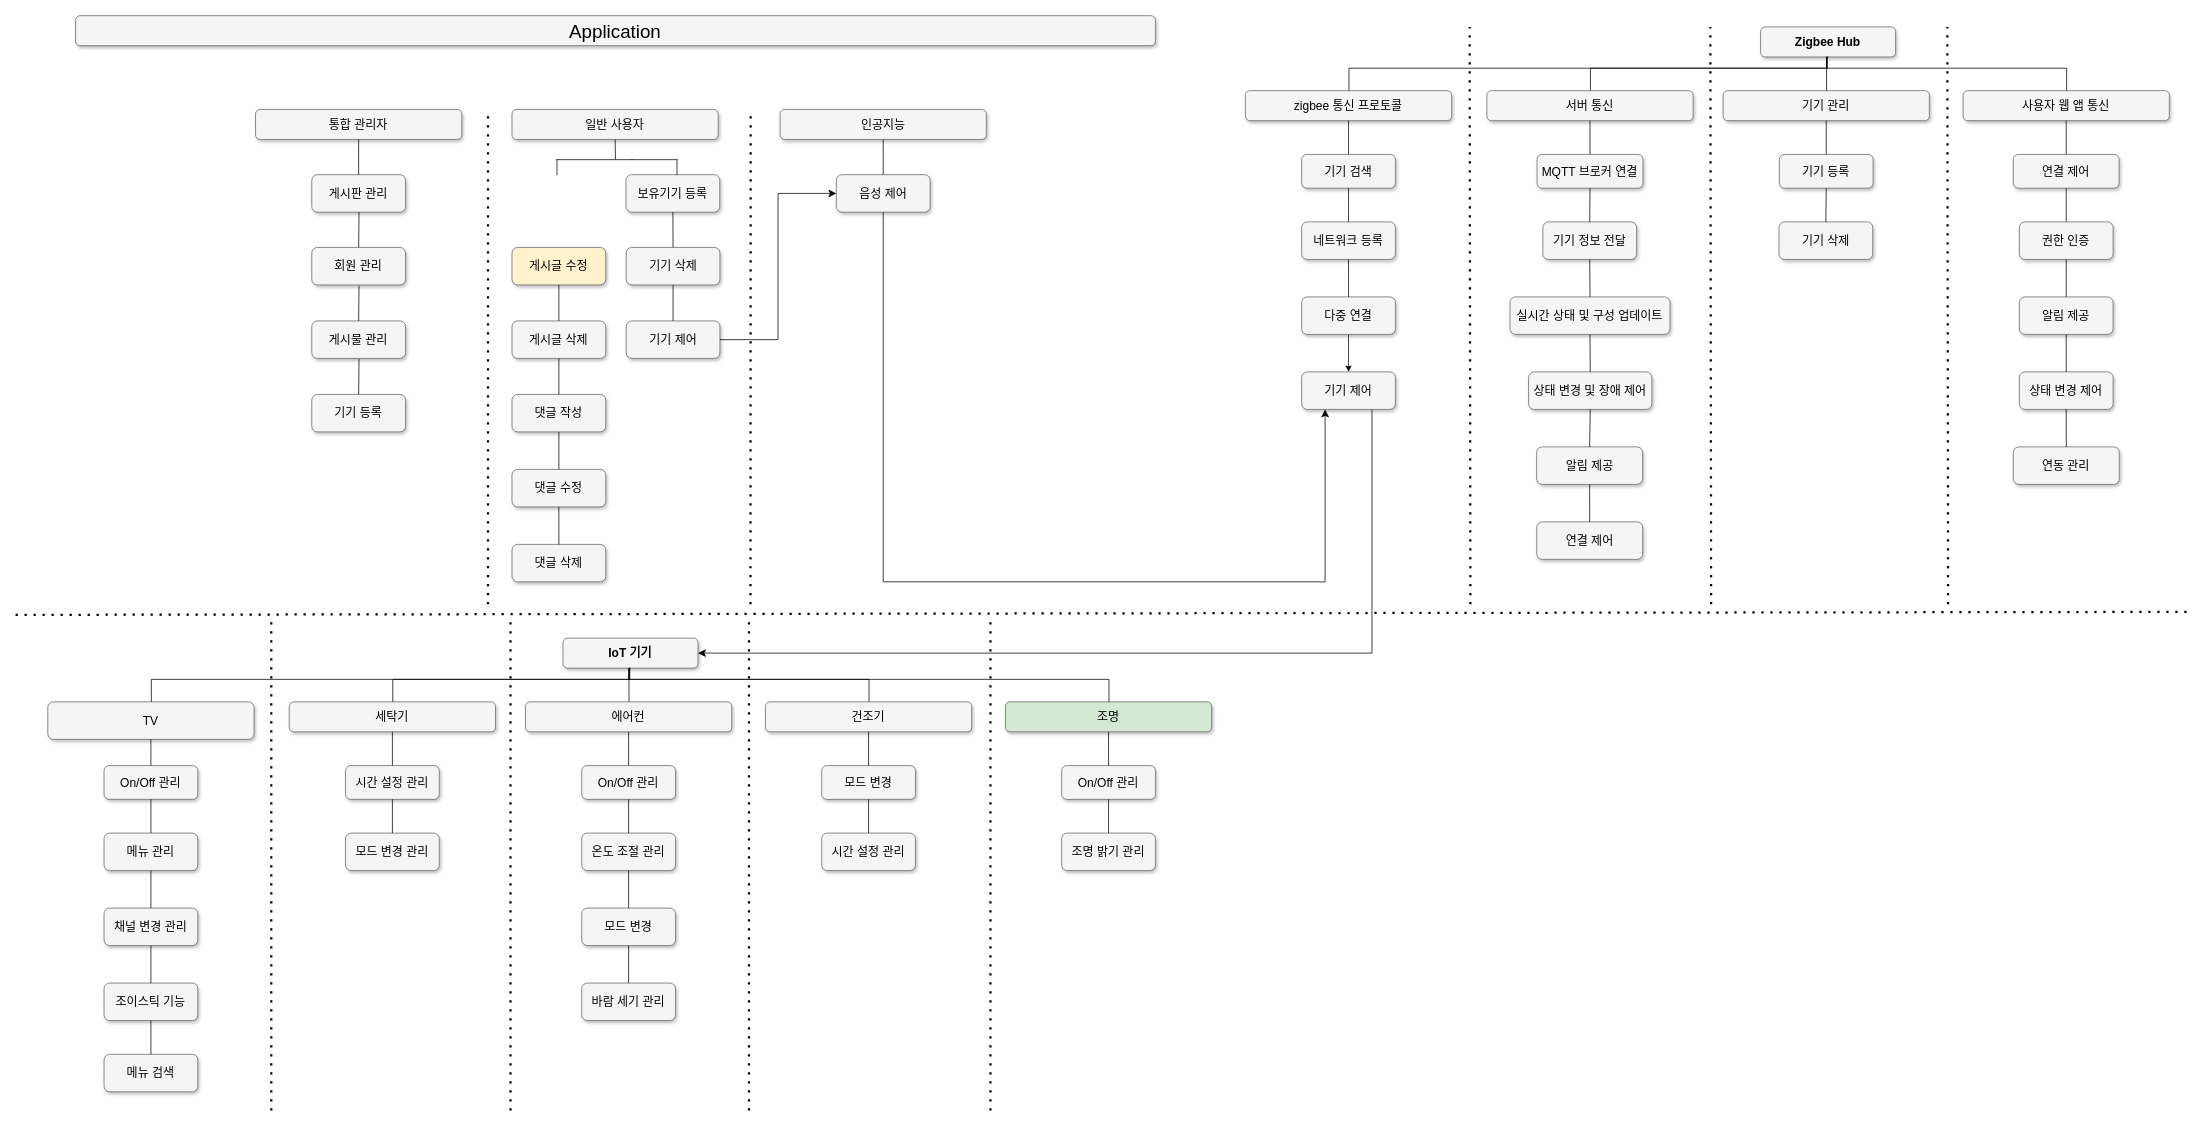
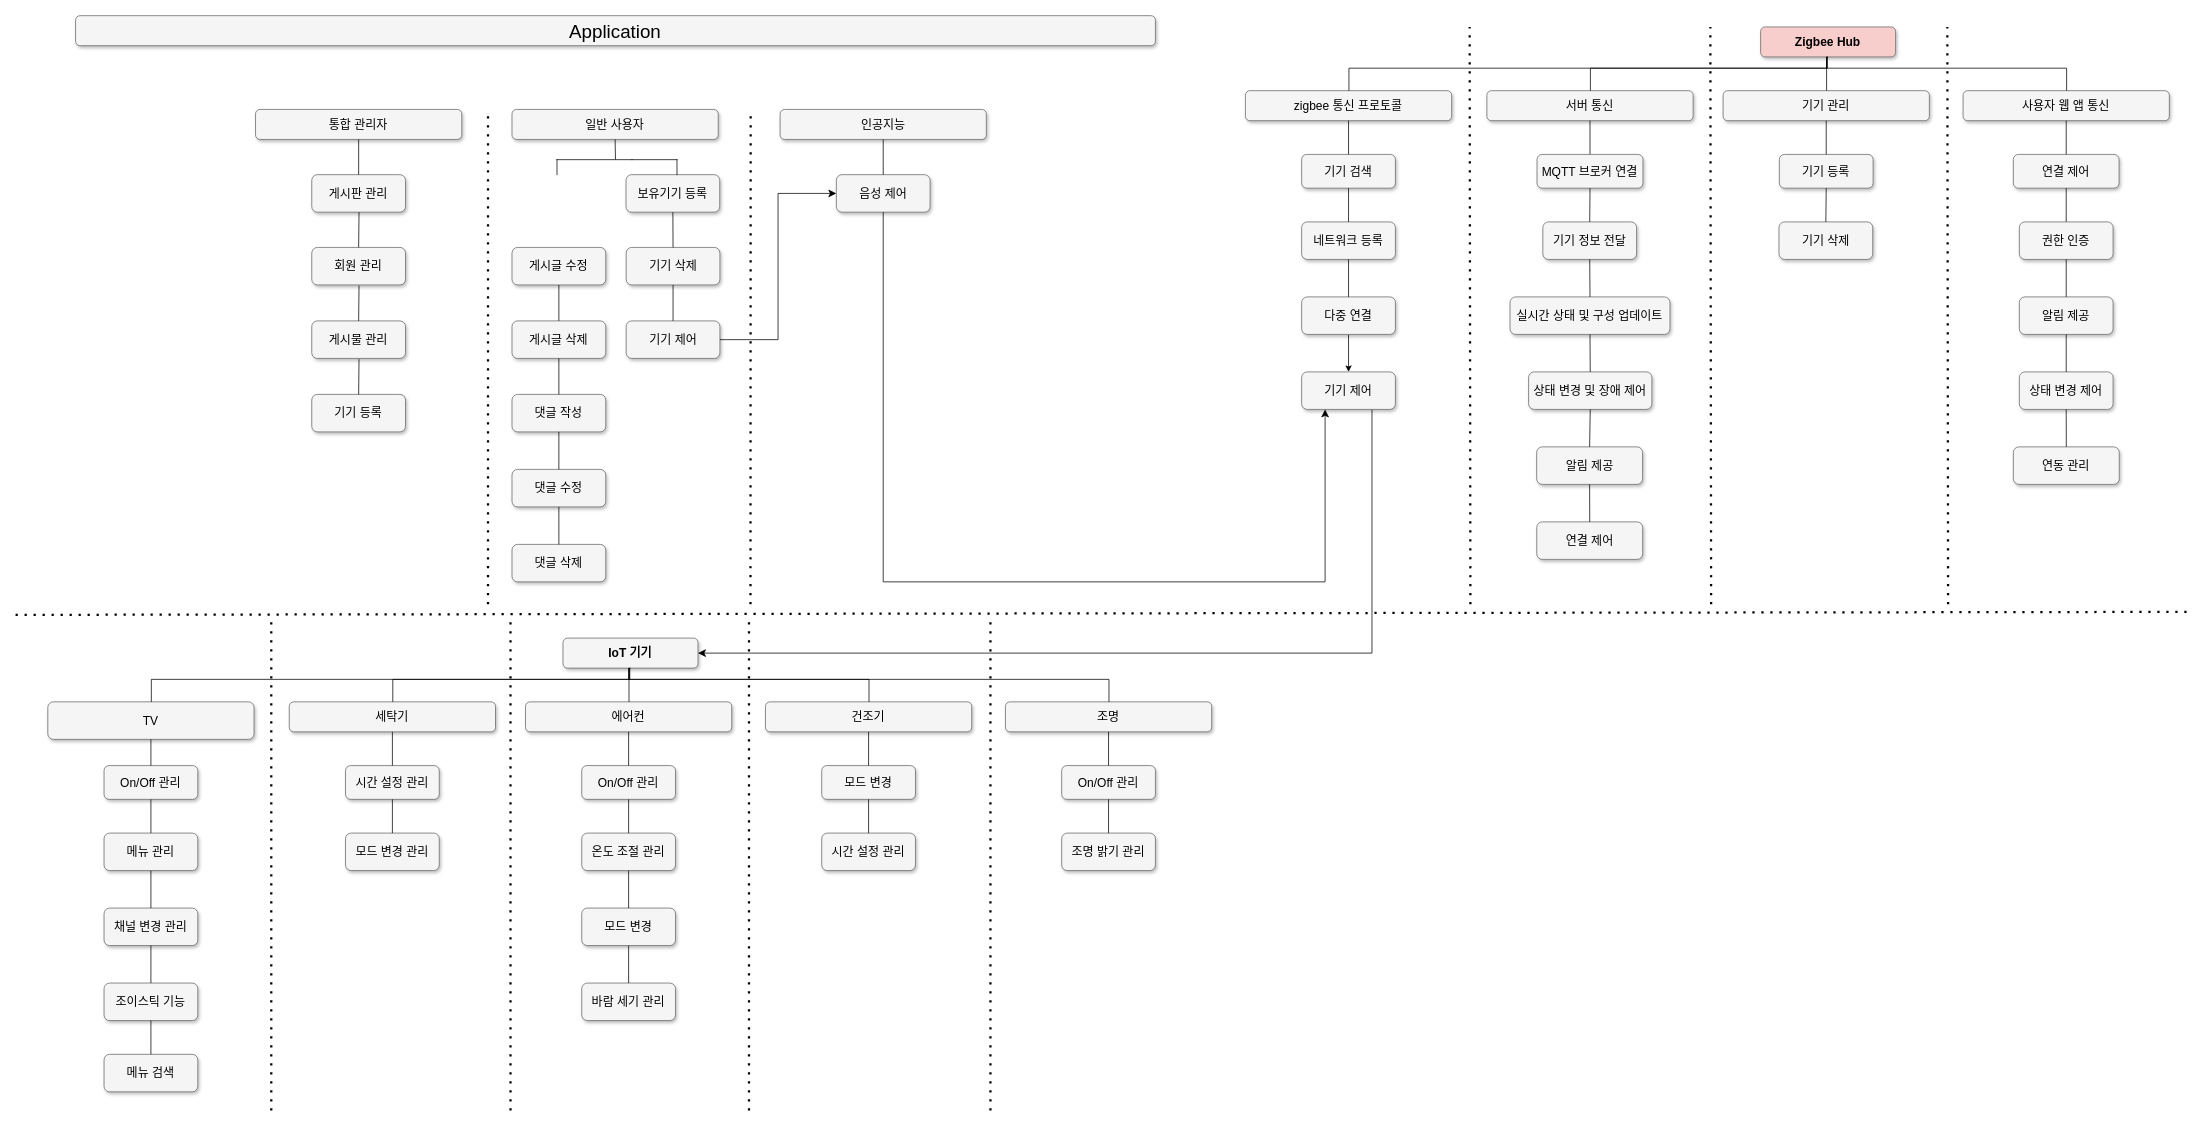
node "Zigbee Hub": fillcolor #f5f5f5 -> #f8cecc
node "게시글 수정": fillcolor #fff2cc -> #f5f5f5
node "조명": fillcolor #d5e8d4 -> #f5f5f5
